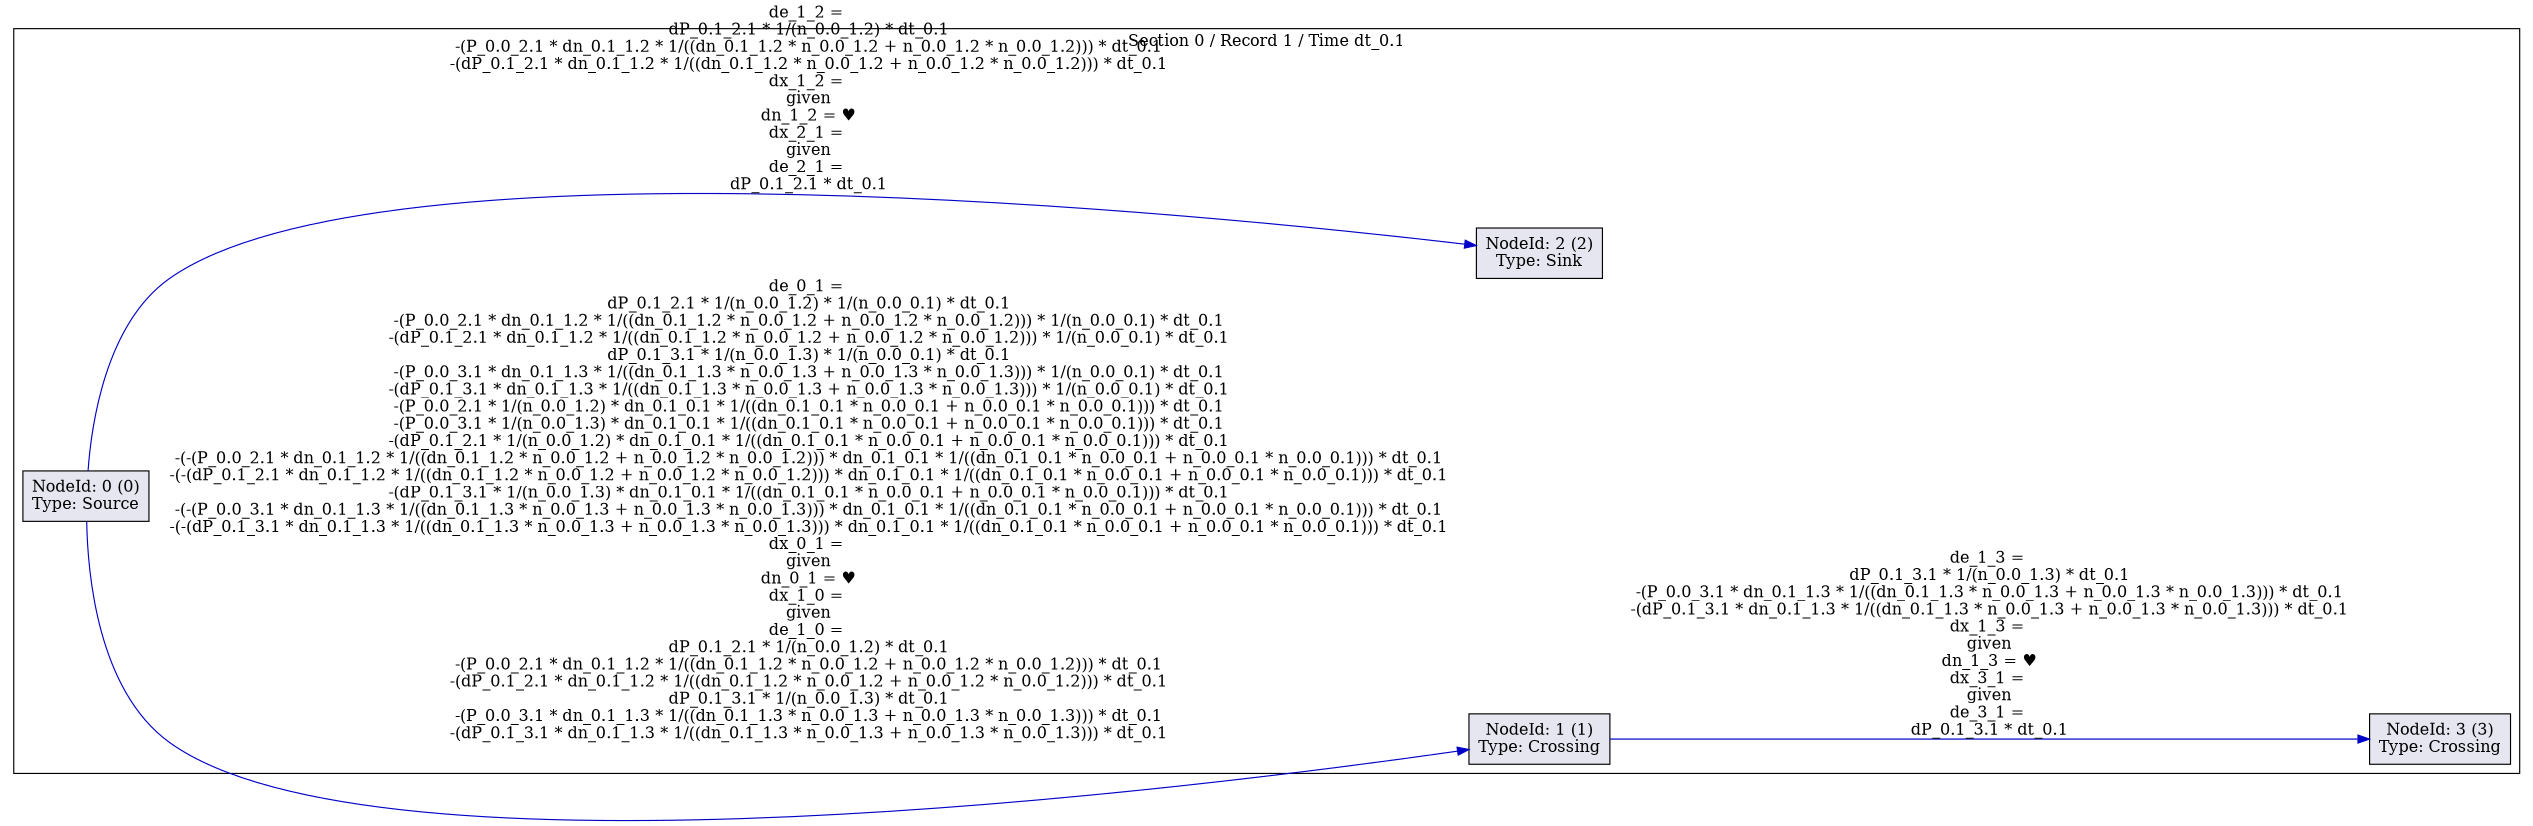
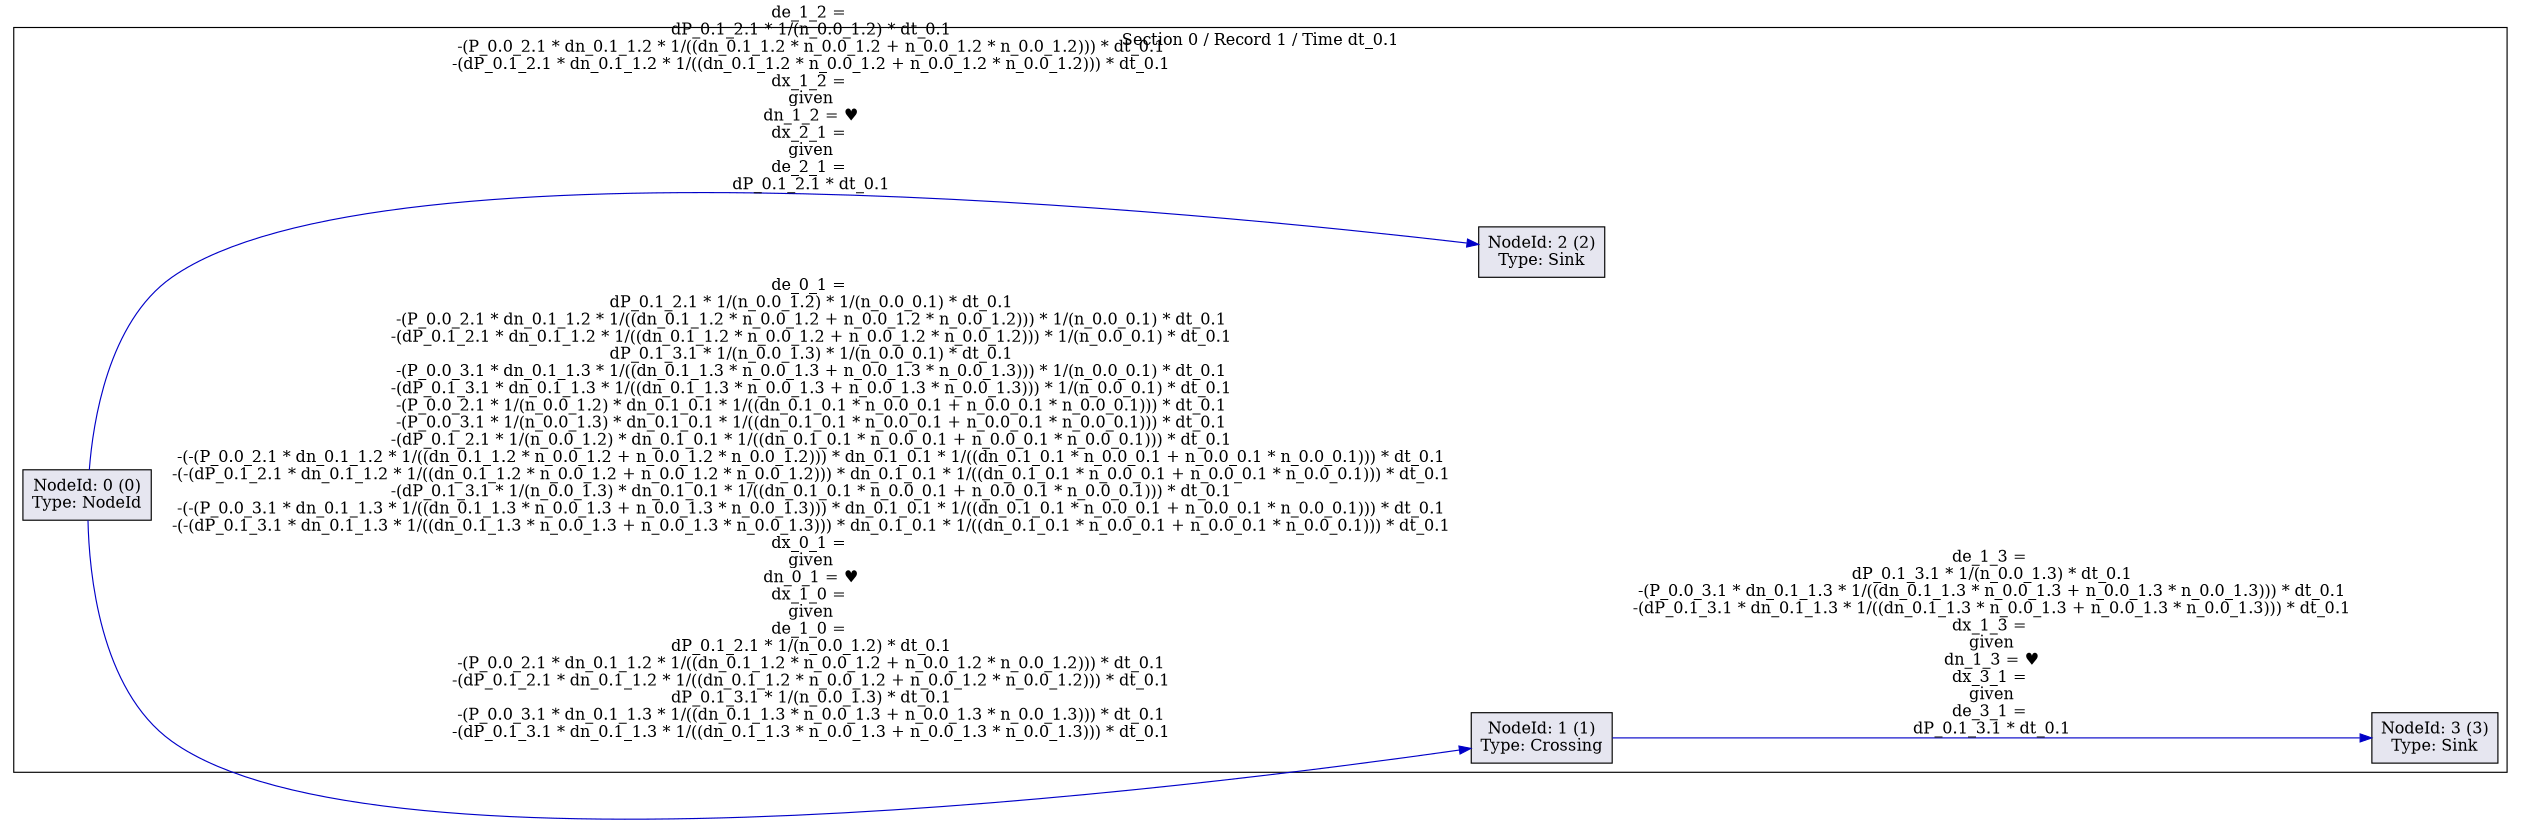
node "NodeId: 0 (0) Type: Source": label "NodeId: 0 (0) Type: Source" -> "NodeId: 0 (0) Type: NodeId"
node "NodeId: 3 (3) Type: Crossing": label "NodeId: 3 (3) Type: Crossing" -> "NodeId: 3 (3) Type: Sink"
